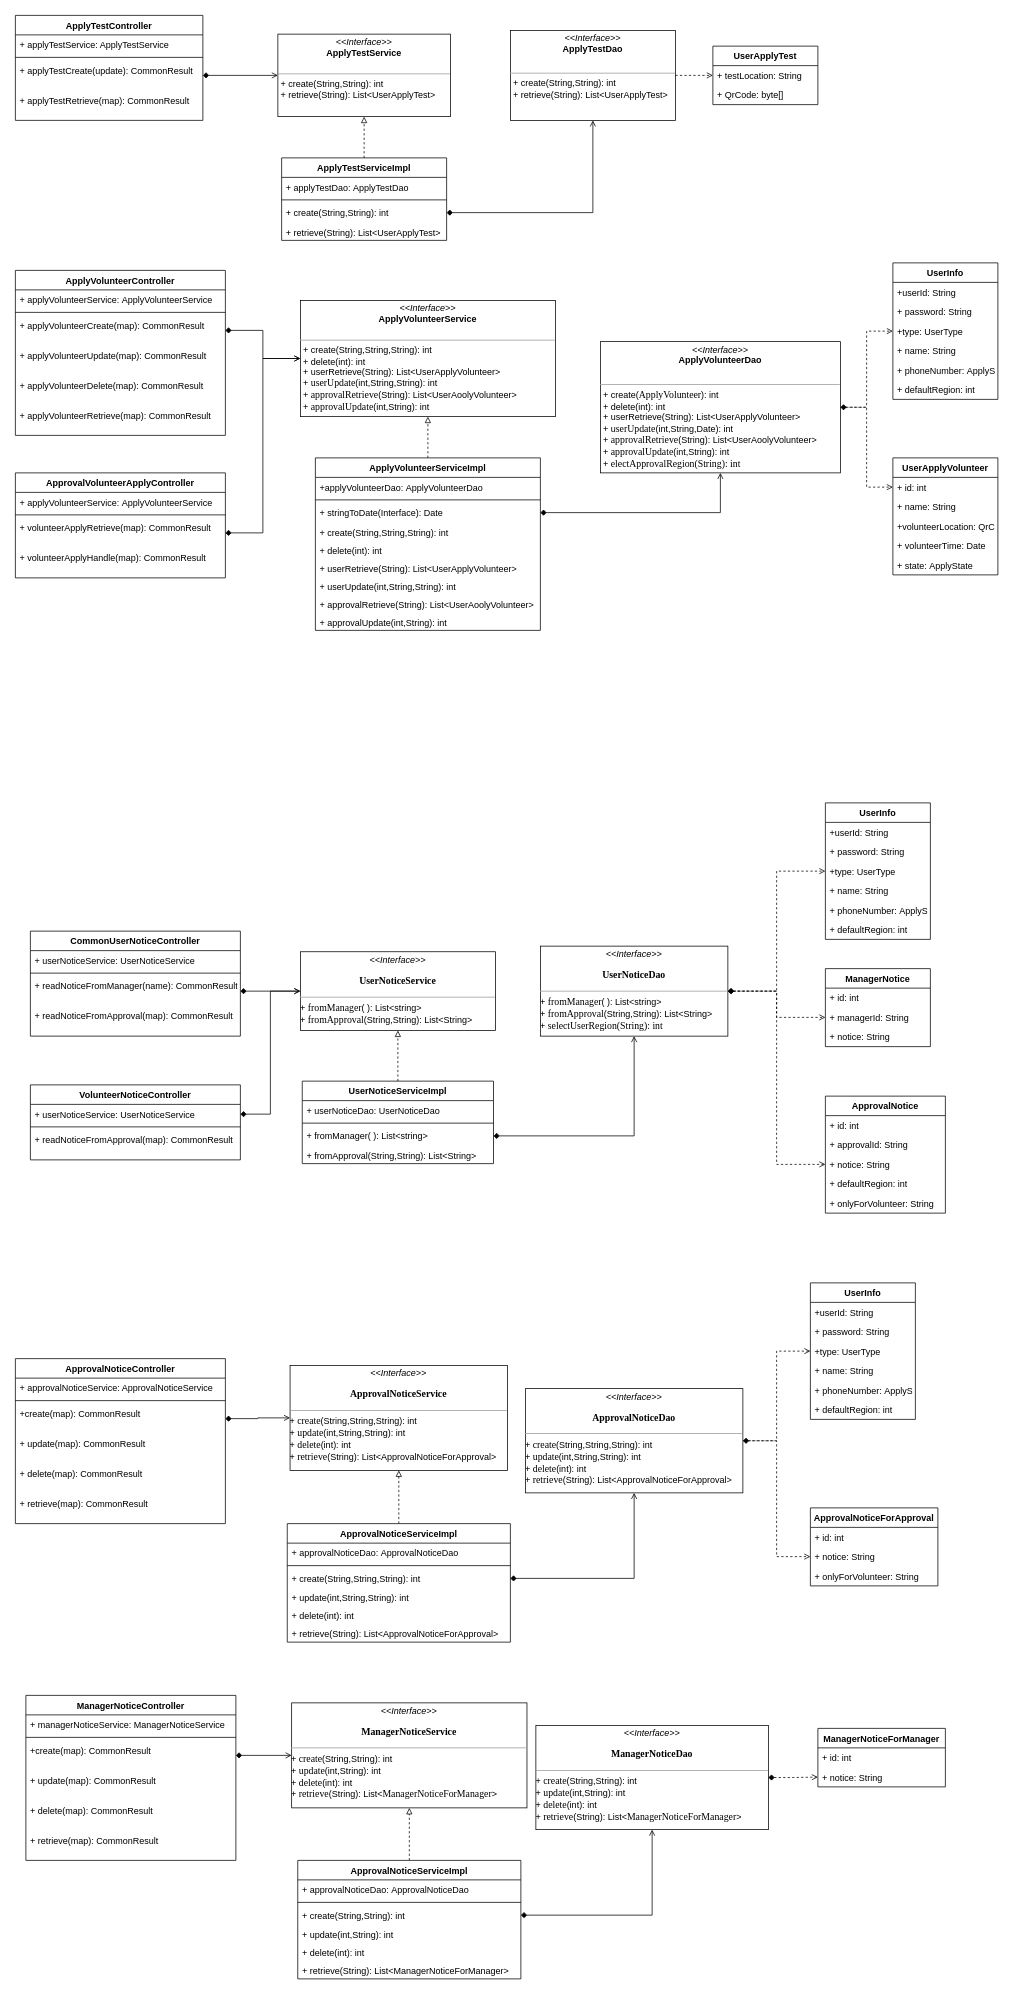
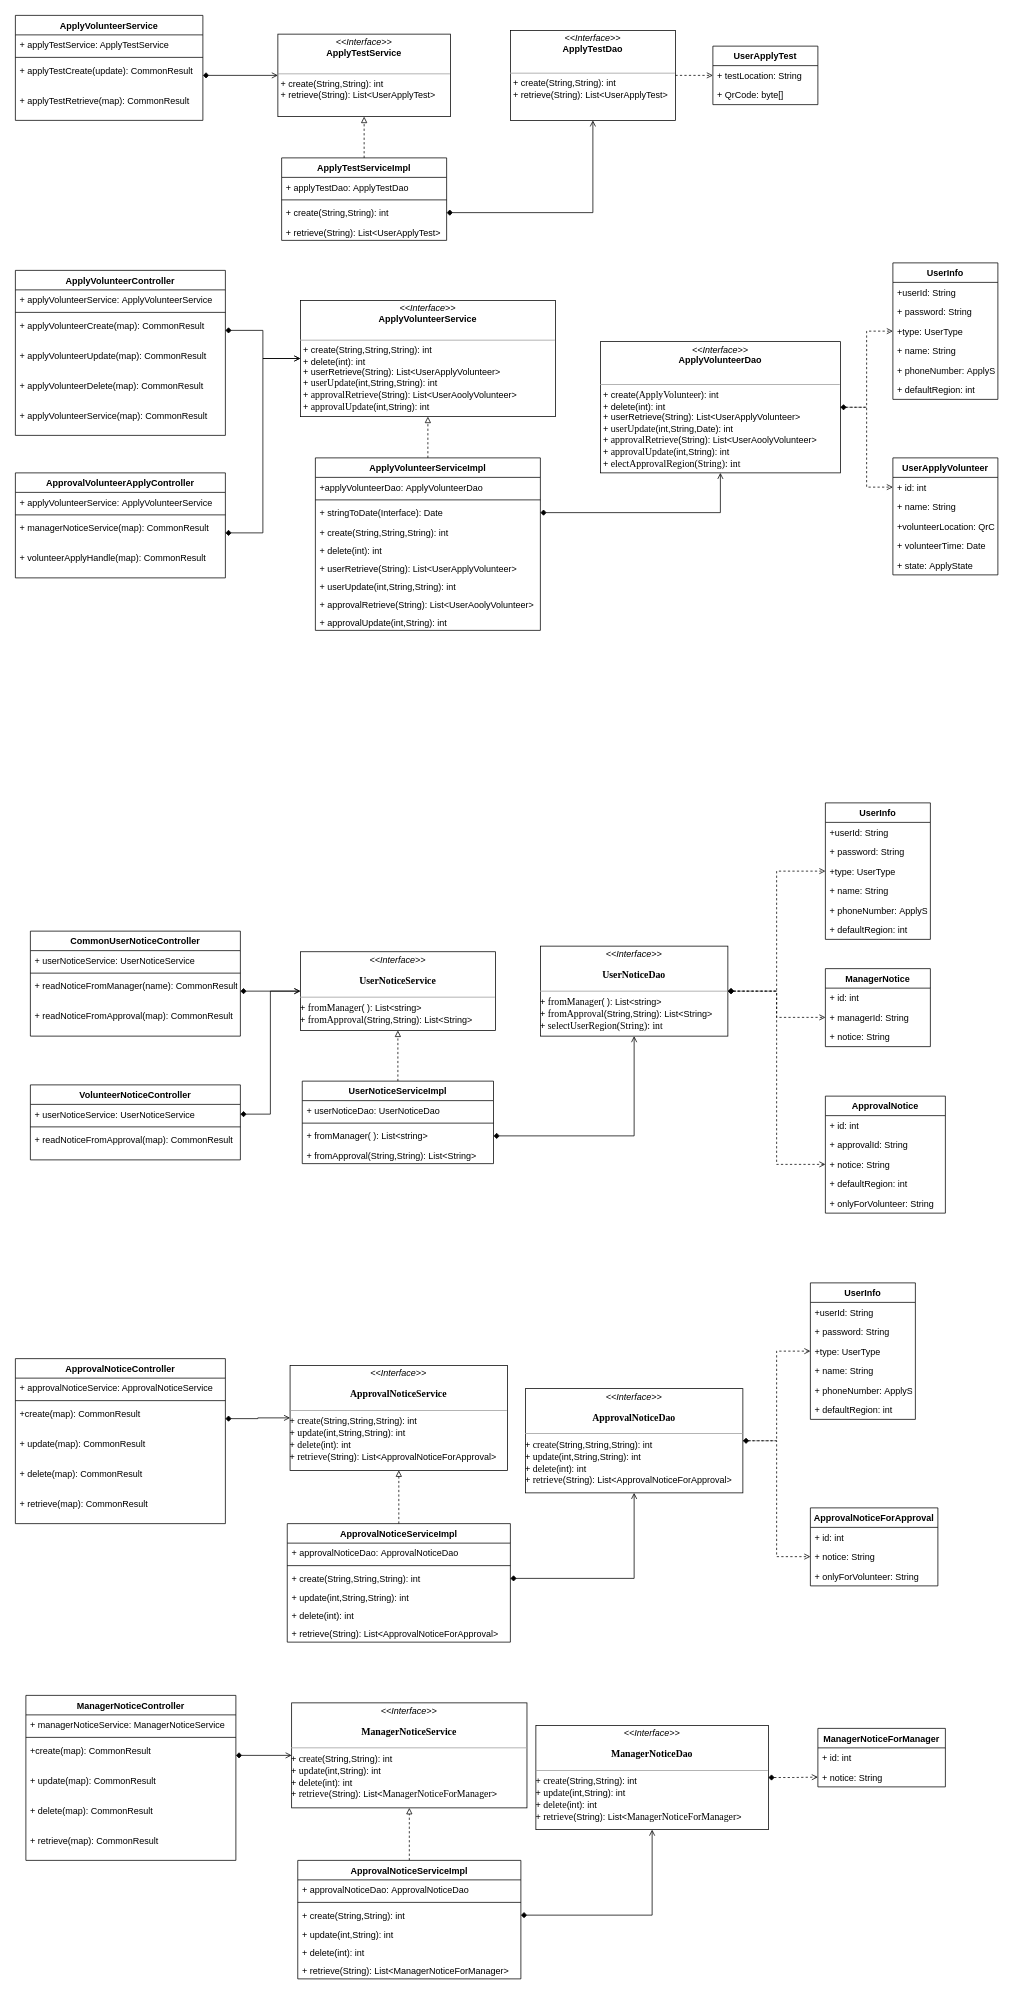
node "ApplyTestController": label "ApplyTestController" -> "ApplyVolunteerService"
node "+ applyVolunteerRetrieve(map): CommonResult": label "+ applyVolunteerRetrieve(map): CommonResult" -> "+ applyVolunteerService(map): CommonResult"
node "+ volunteerApplyRetrieve(map): CommonResult": label "+ volunteerApplyRetrieve(map): CommonResult" -> "+ managerNoticeService(map): CommonResult"
